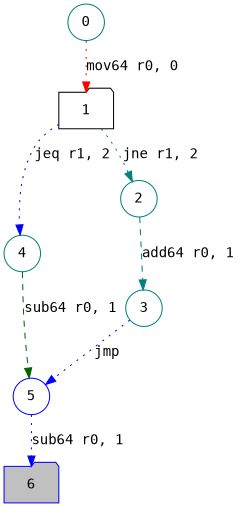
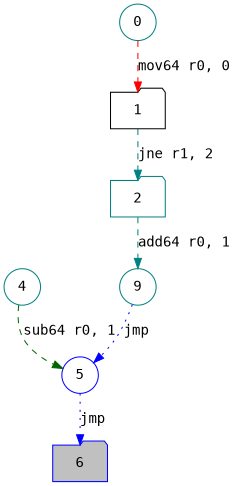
edge "0" -> "1": style dotted -> dashed
edge "1" -> "2": style dotted -> dashed
edge "1" -> "4": removed, label "jeq r1, 2"
node "2": shape circle -> folder
node "3": label "3" -> "9"
edge "5" -> "6": label "sub64 r0, 1" -> "jmp"
